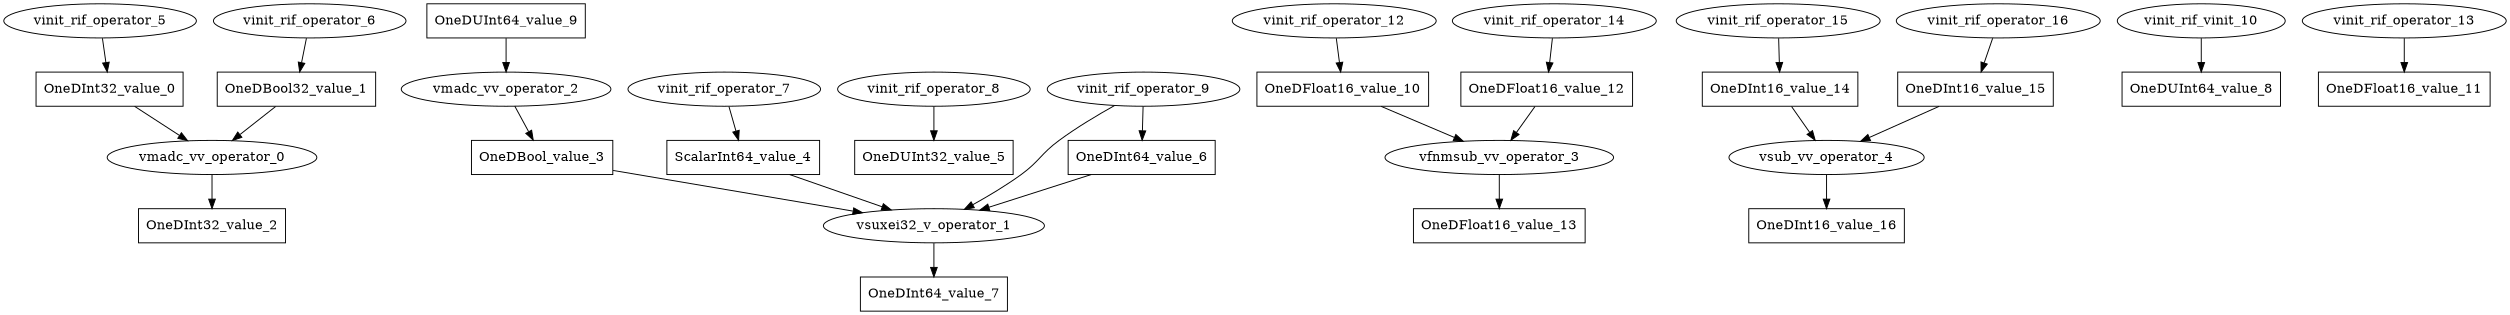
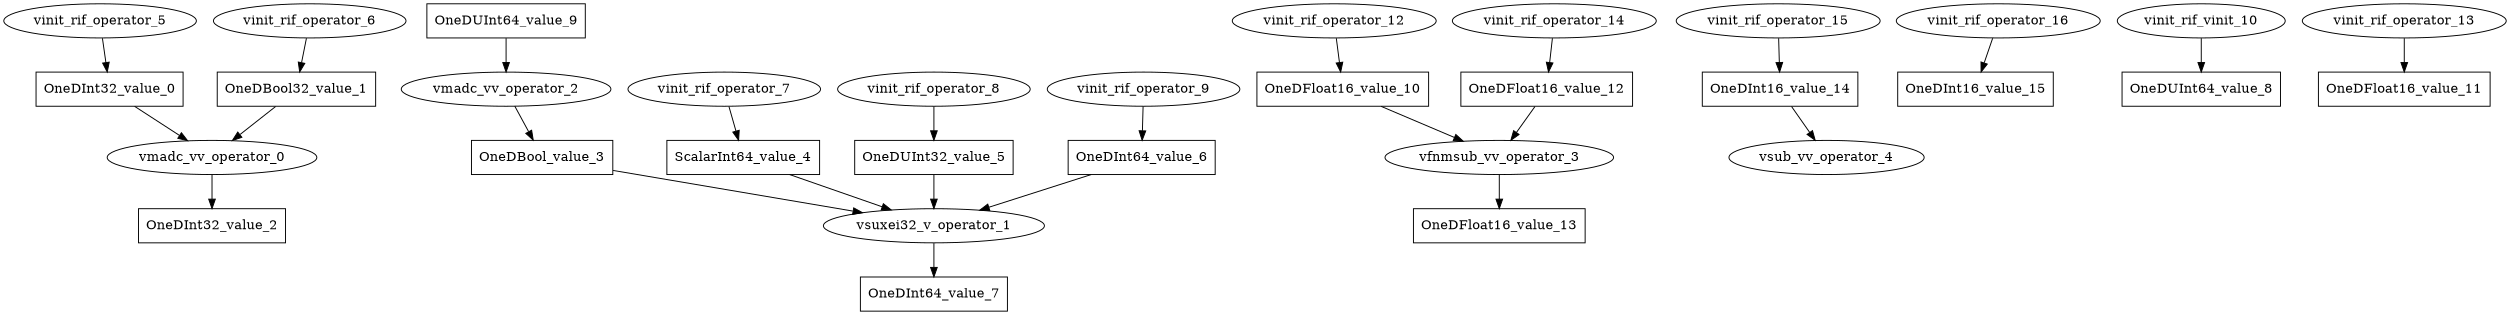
edge "OneDInt16_value_15" -> "vsub_vv_operator_4": removed
edge "vinit_rif_operator_9" -> "vsuxei32_v_operator_1": now "OneDUInt32_value_5" -> "vsuxei32_v_operator_1"
node "OneDInt16_value_16": removed
